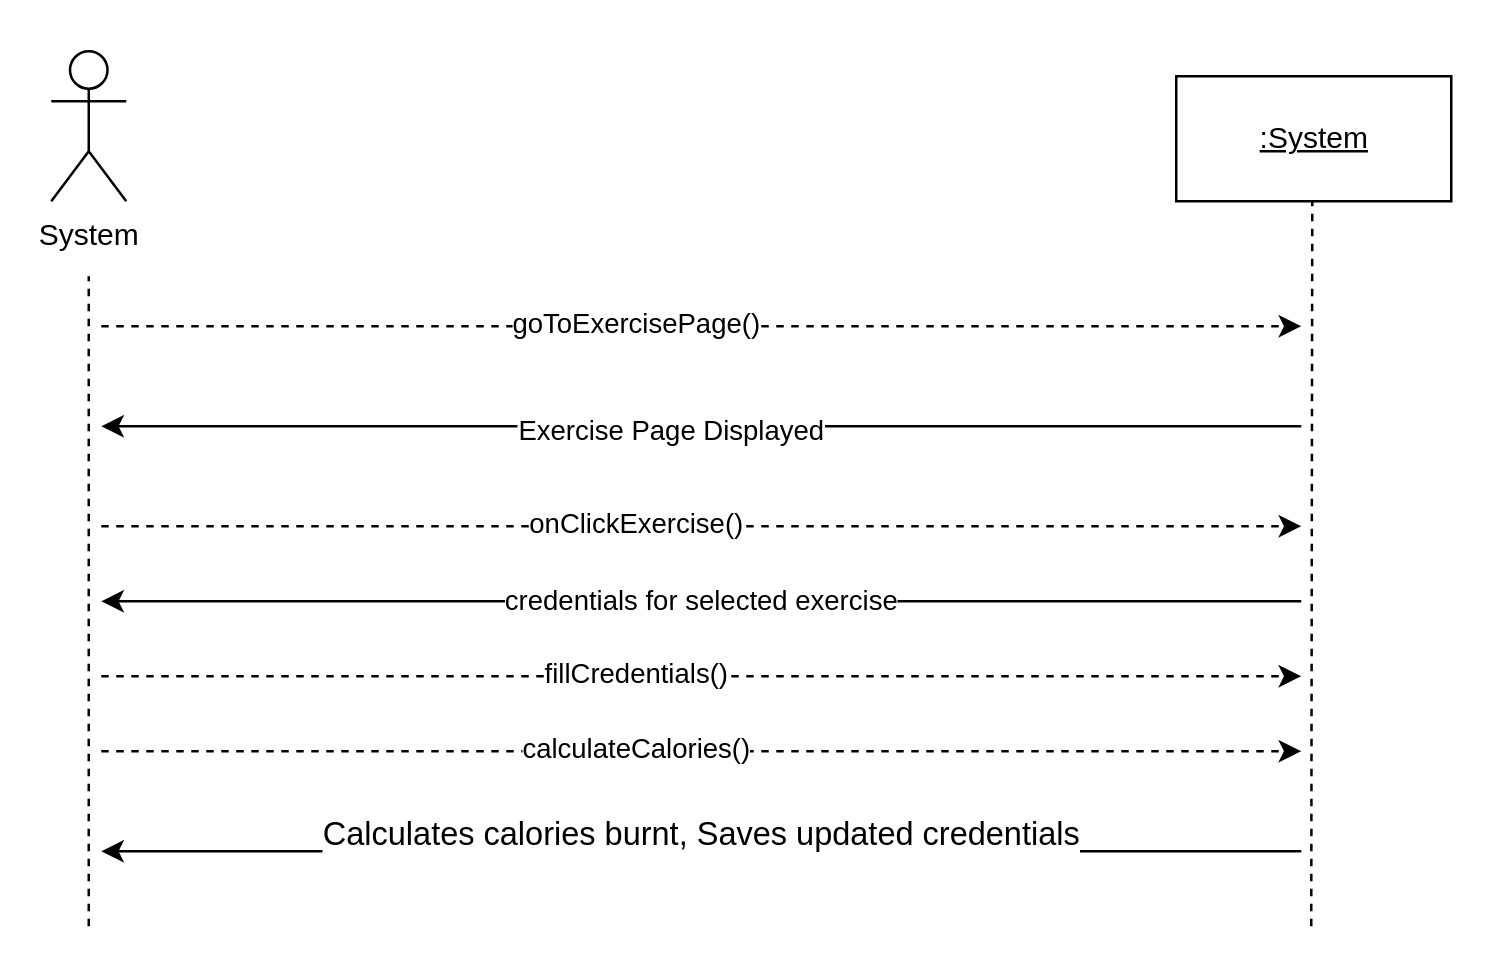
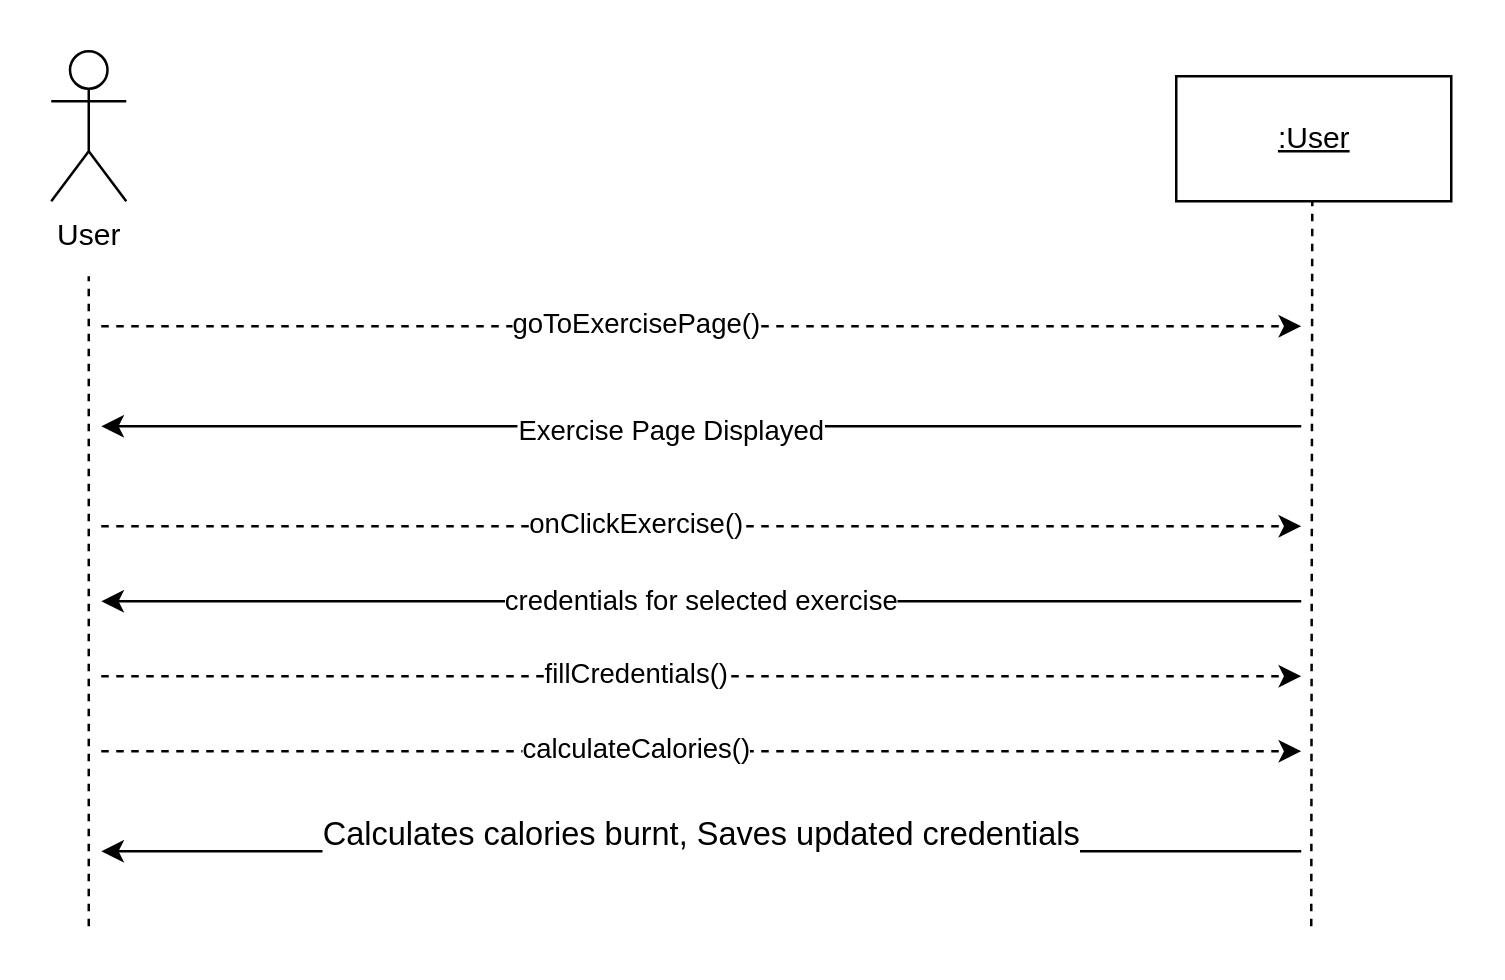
node ":System": label ":System" -> ":User"
node "System": label "System" -> "User"
